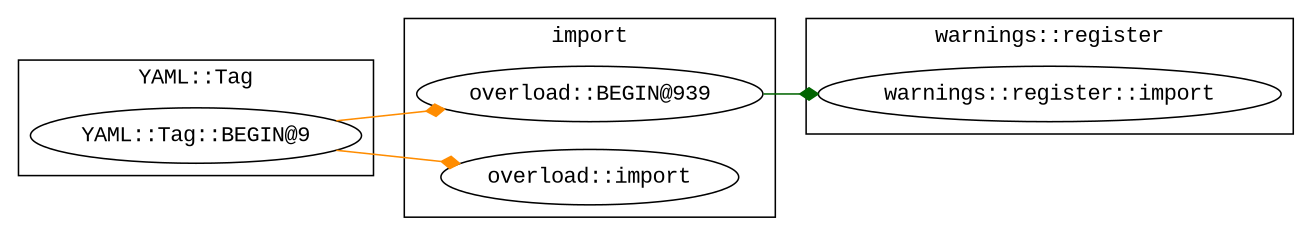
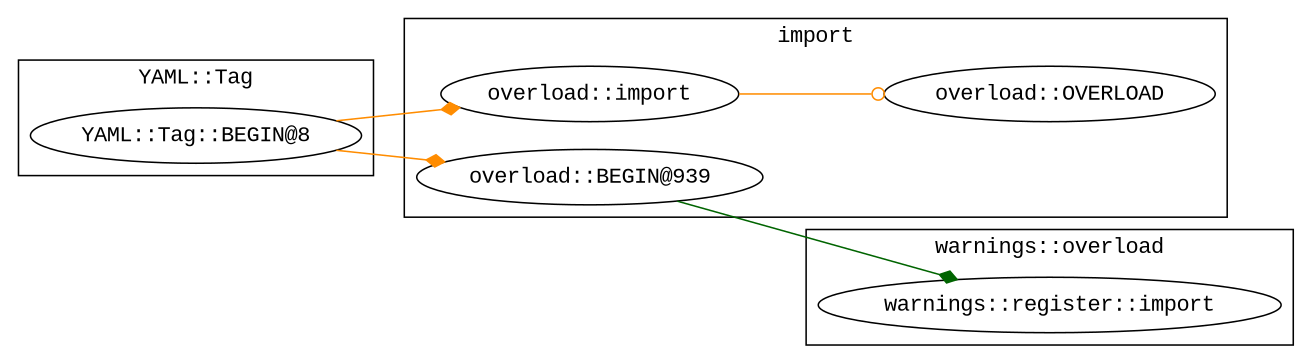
cluster "warnings::register": label "warnings::register" -> "warnings::overload"
node "overload::OVERLOAD": added
node "YAML::Tag::BEGIN@9": label "YAML::Tag::BEGIN@9" -> "YAML::Tag::BEGIN@8"
